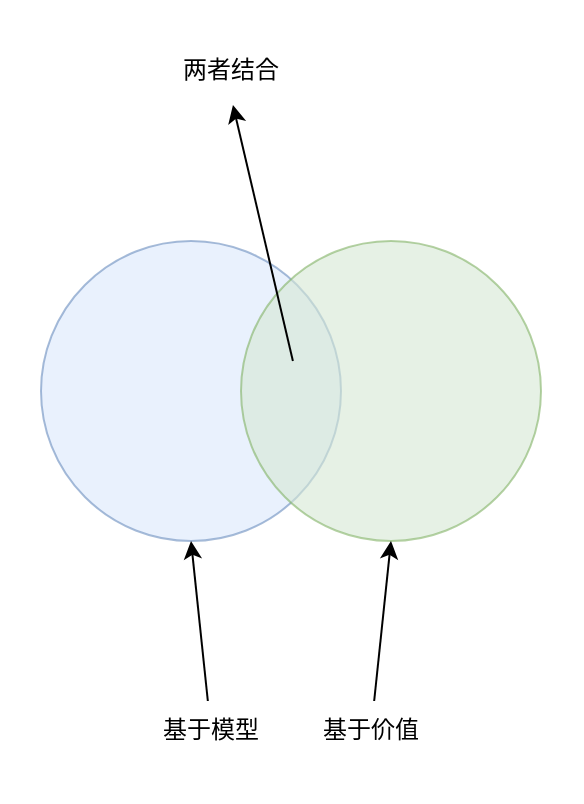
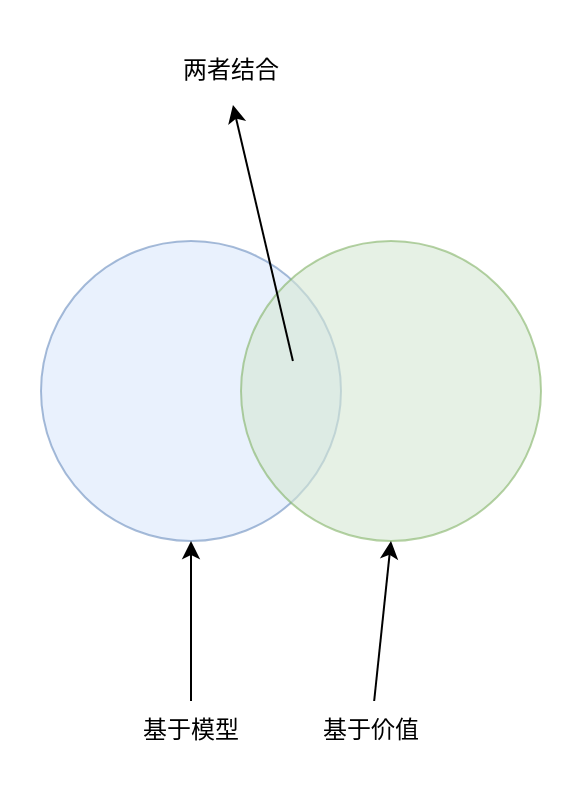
node "基于模型": moved (211, 731) -> (191, 731)
